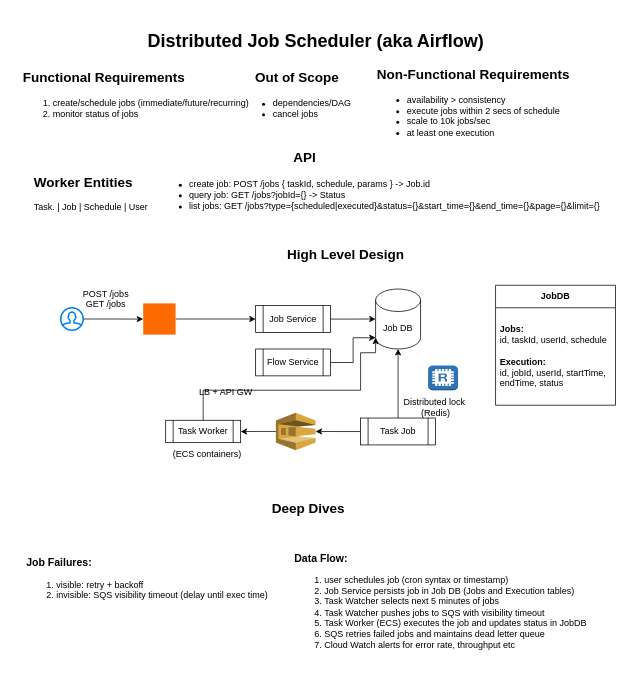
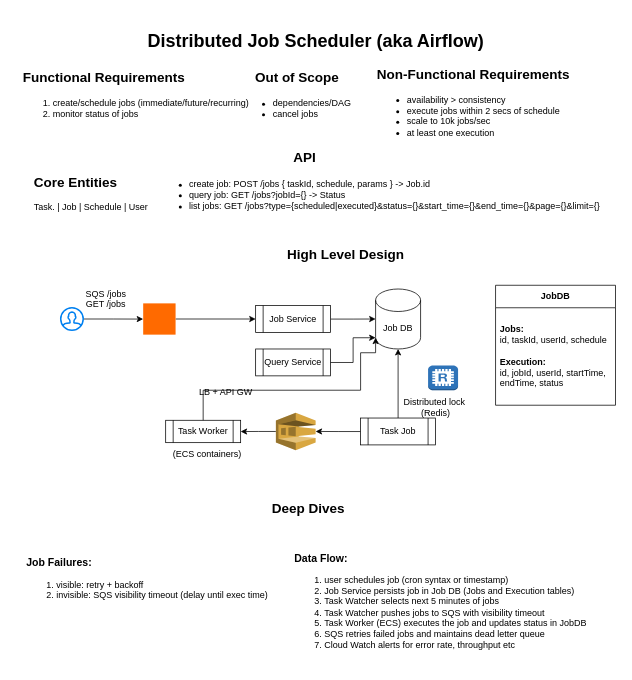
node "Worker Entities Task. | Job | Schedule | User": label "Worker Entities Task. | Job | Schedule | User" -> "Core Entities Task. | Job | Schedule | User"
node "POST /jobs": label "POST /jobs" -> "SQS /jobs"
node "Flow Service": label "Flow Service" -> "Query Service"
